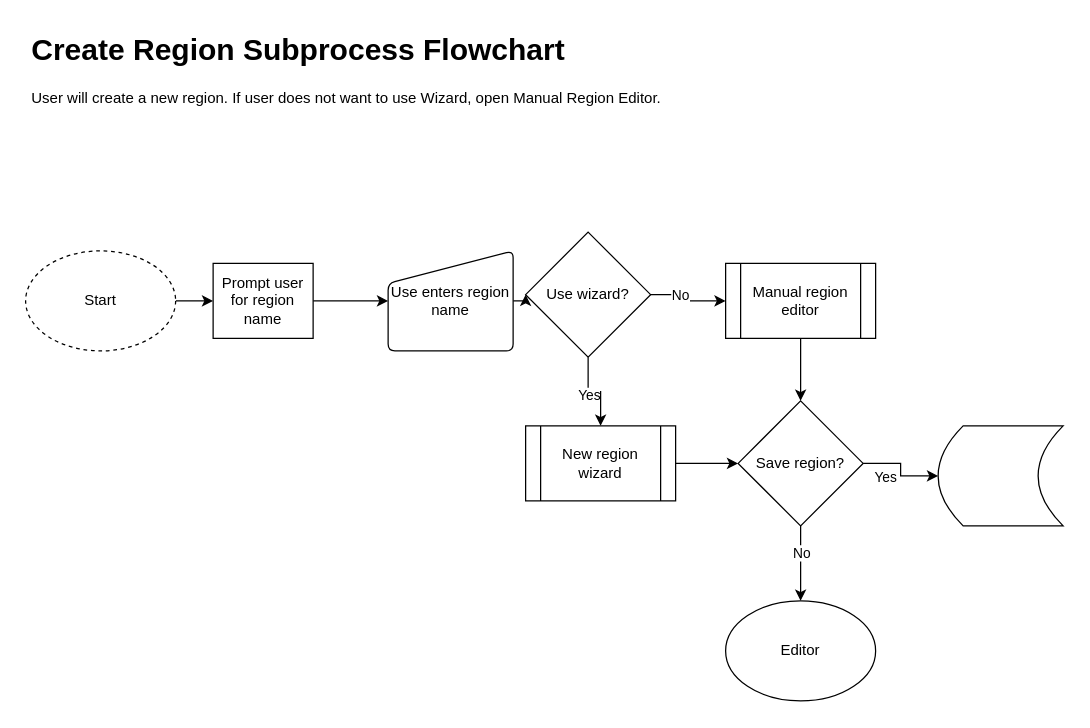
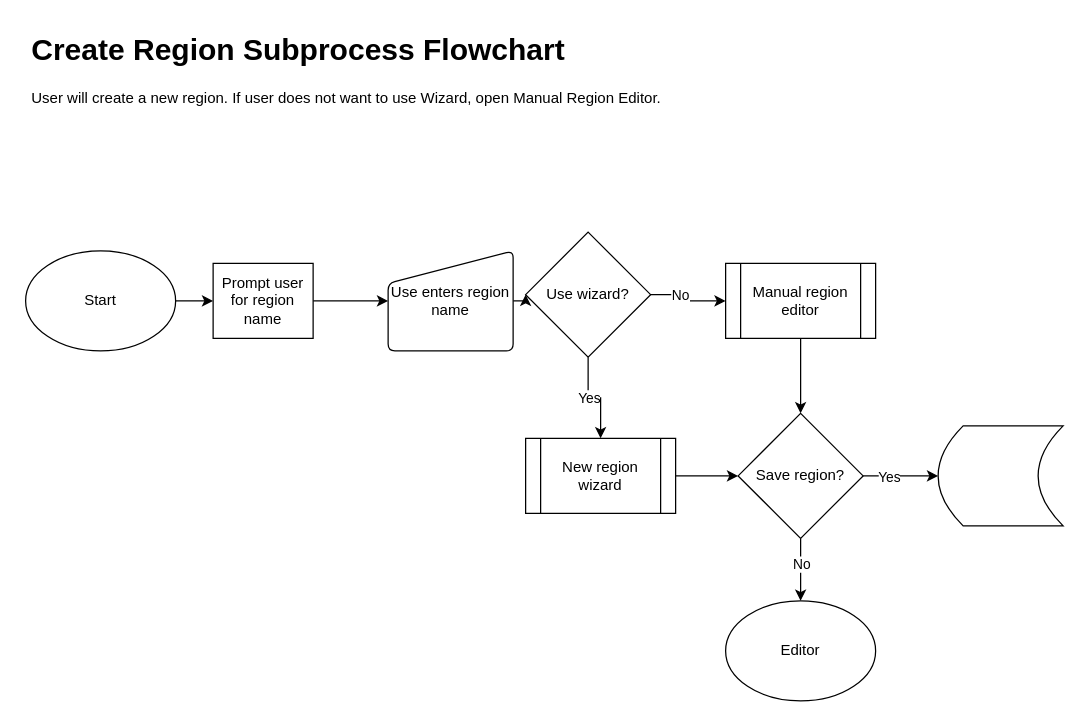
node "Start": style dashed -> solid
node "New region wizard": moved (601, 463) -> (601, 476)
node "Save region?": moved (801, 463) -> (801, 476)
